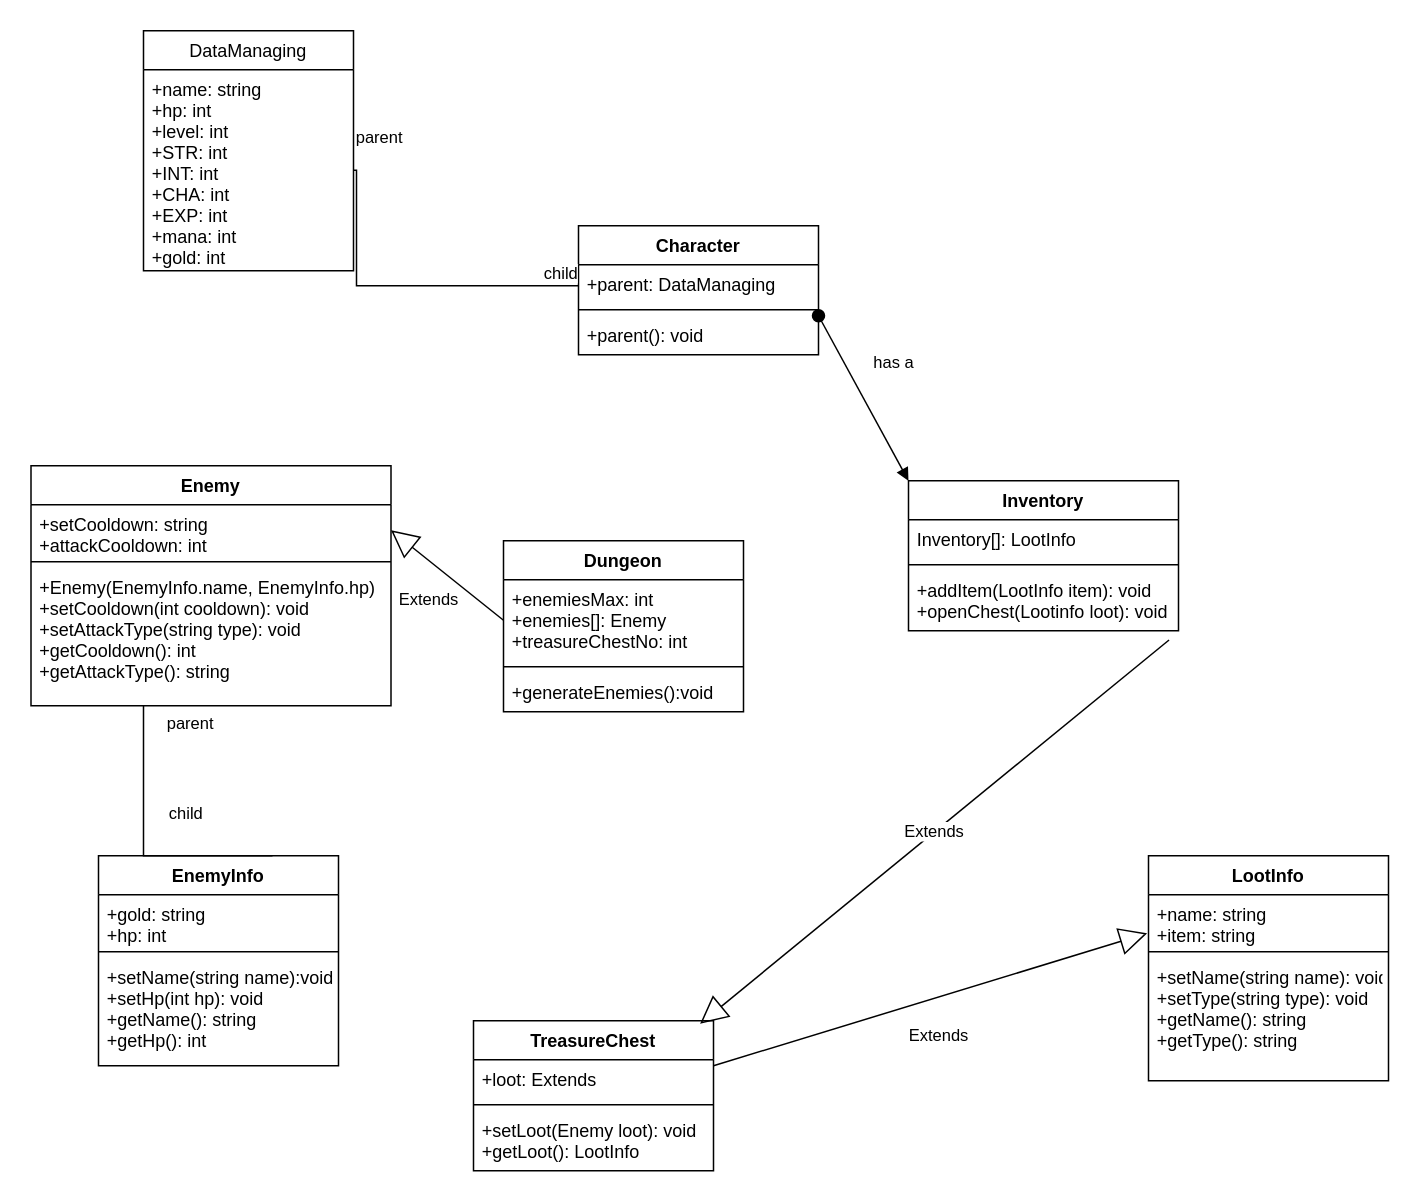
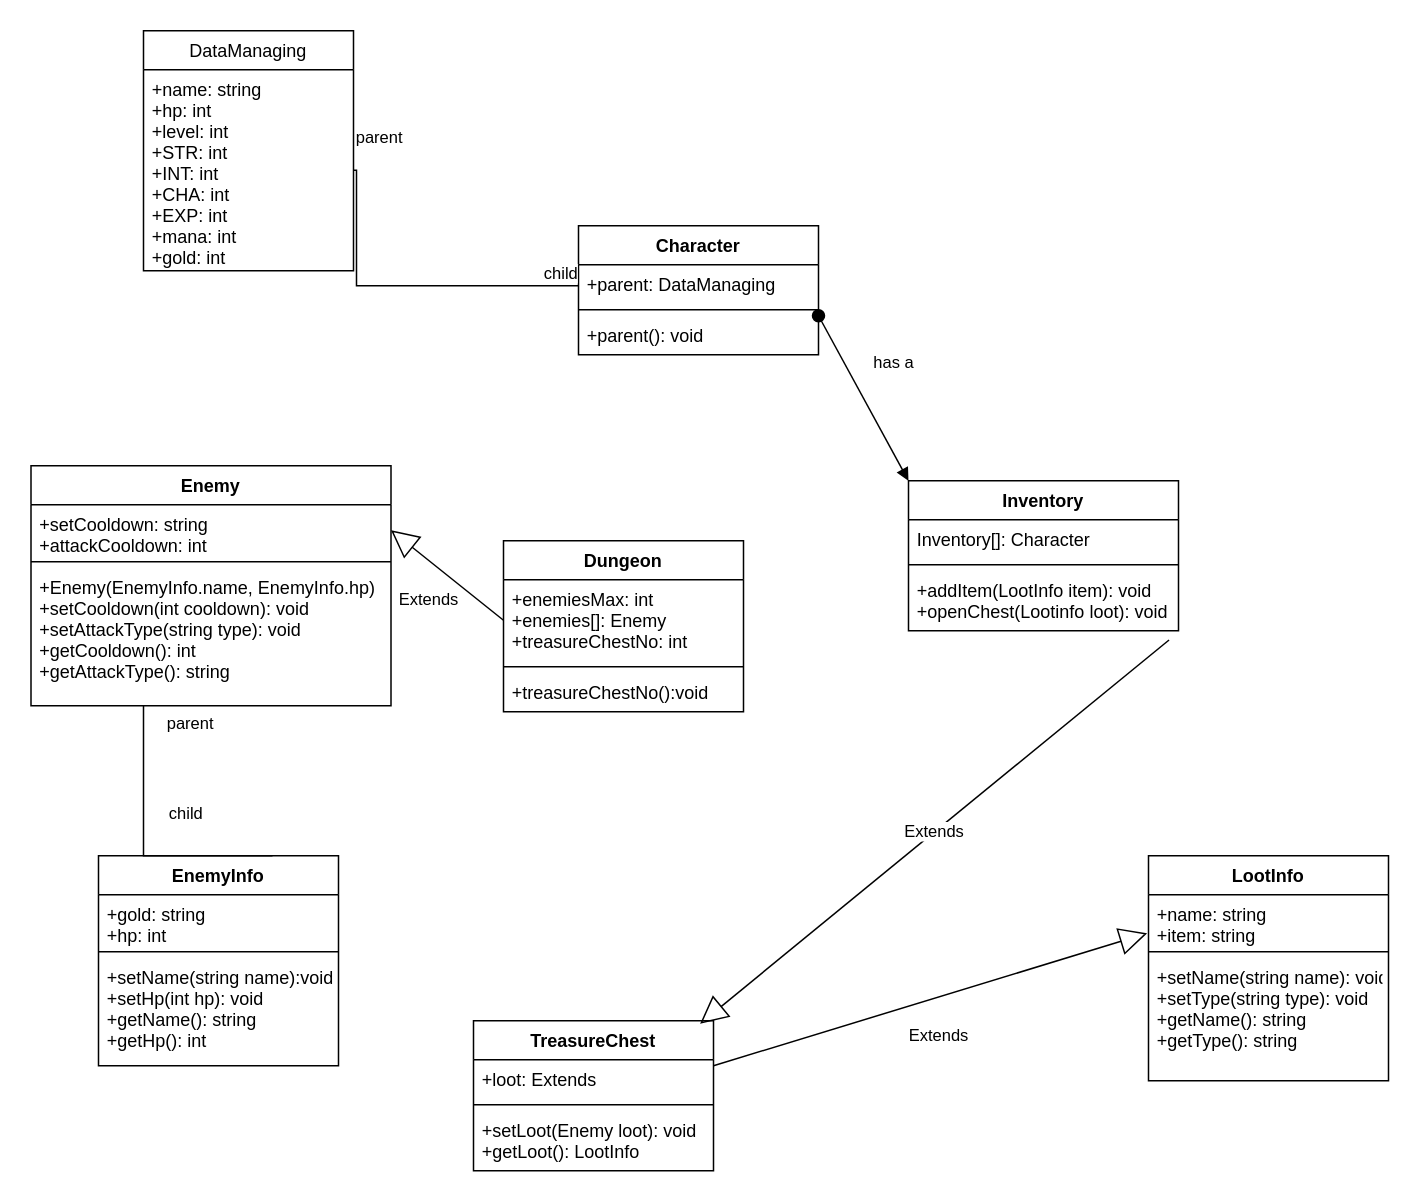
node "Inventory[]: LootInfo": label "Inventory[]: LootInfo" -> "Inventory[]: Character"
node "+generateEnemies():void": label "+generateEnemies():void" -> "+treasureChestNo():void"
